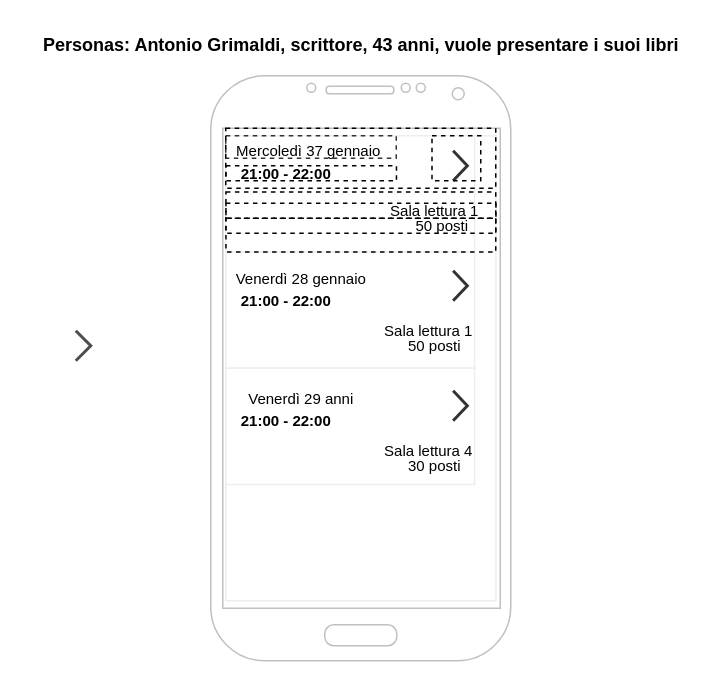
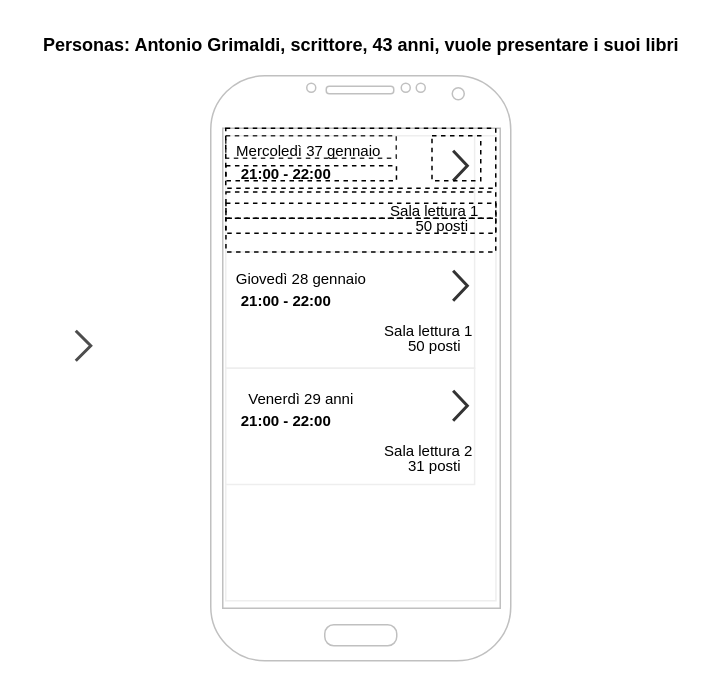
node "Venerdì 28 gennaio": label "Venerdì 28 gennaio" -> "Giovedì 28 gennaio"
node "Sala lettura 4": label "Sala lettura 4" -> "Sala lettura 2"
node "30 posti": label "30 posti" -> "31 posti"
